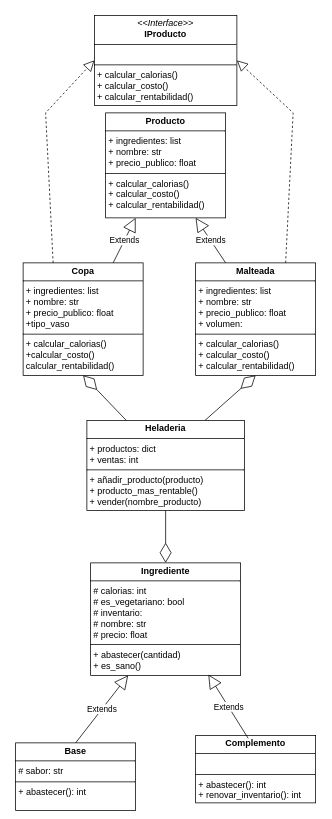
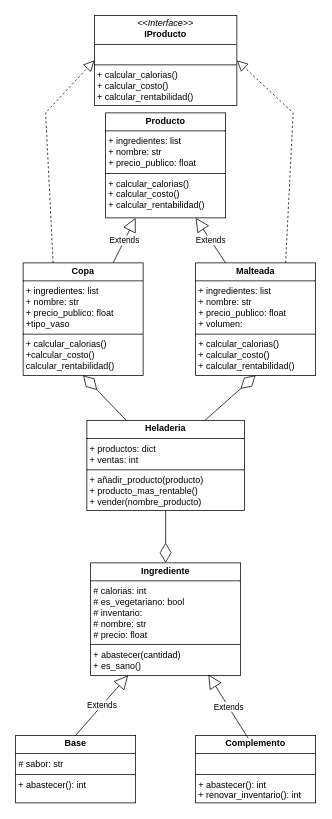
node "Base # sabor: str + abastecer(): int": moved (75, 777) -> (75, 769)
